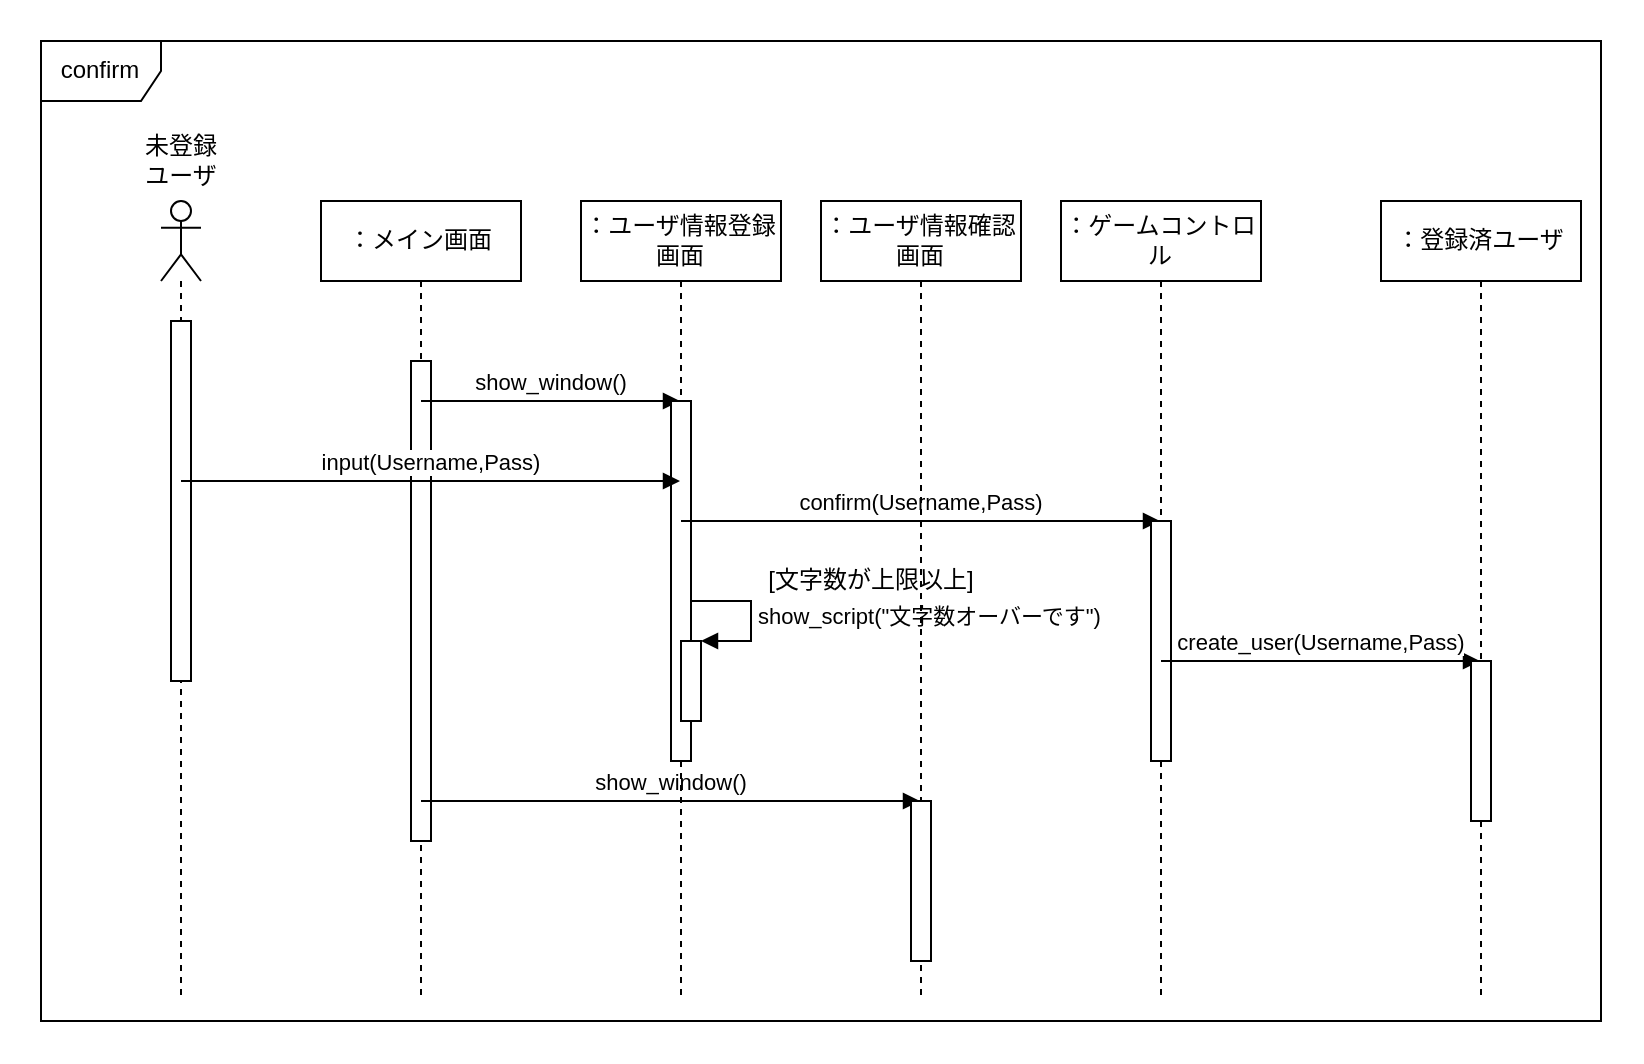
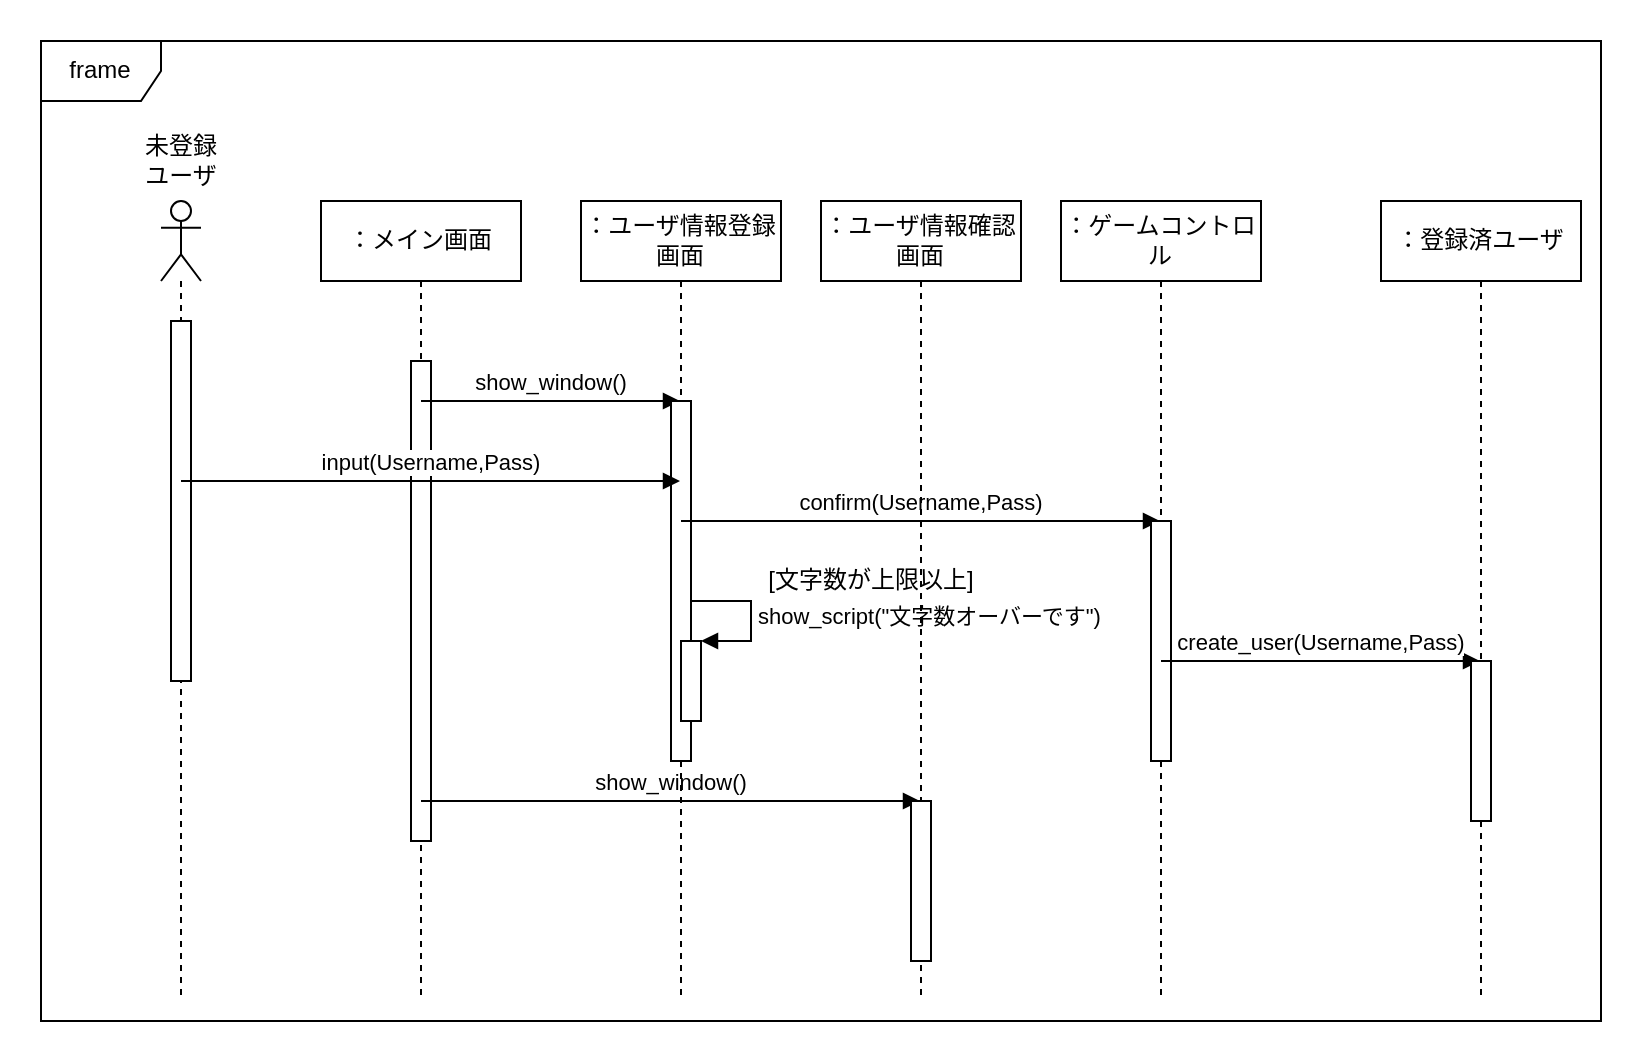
node "confirm": label "confirm" -> "frame"
